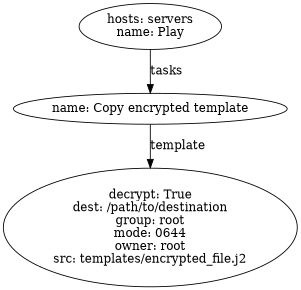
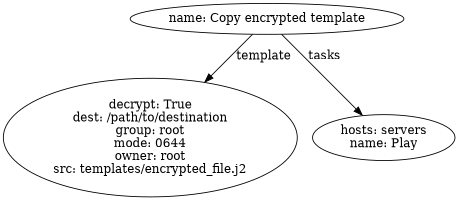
edge "hosts: servers name: Play" -> "name: Copy encrypted template": reversed
